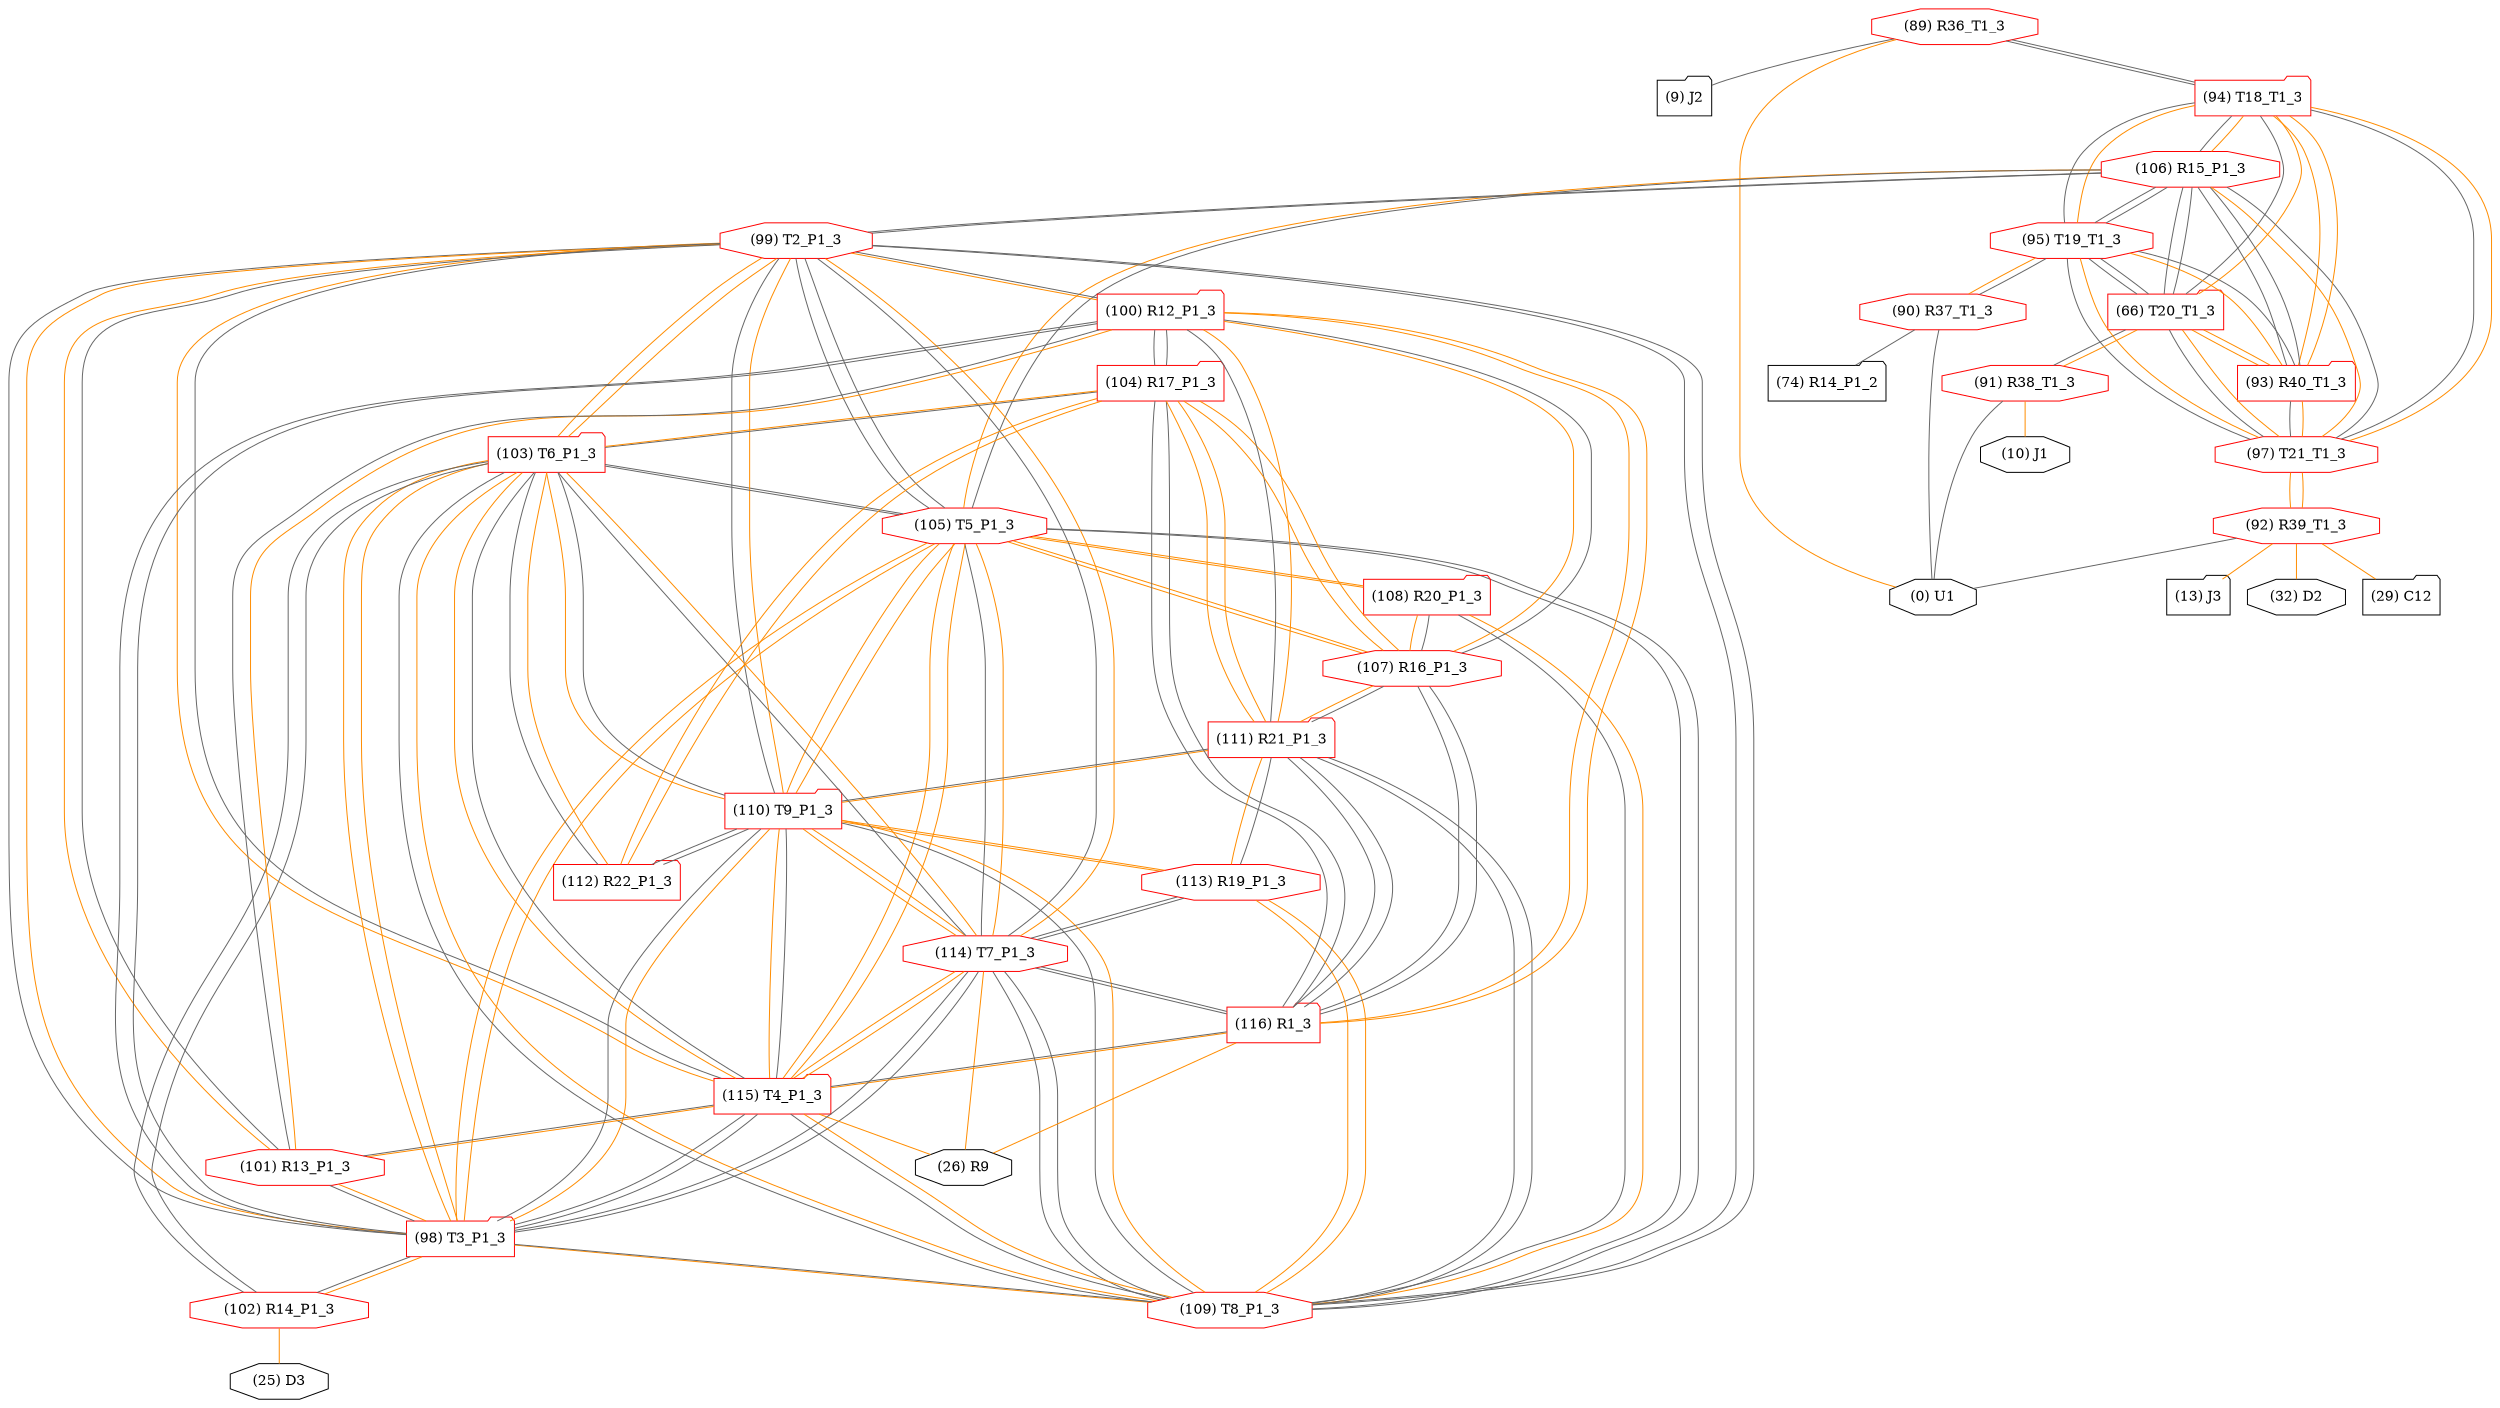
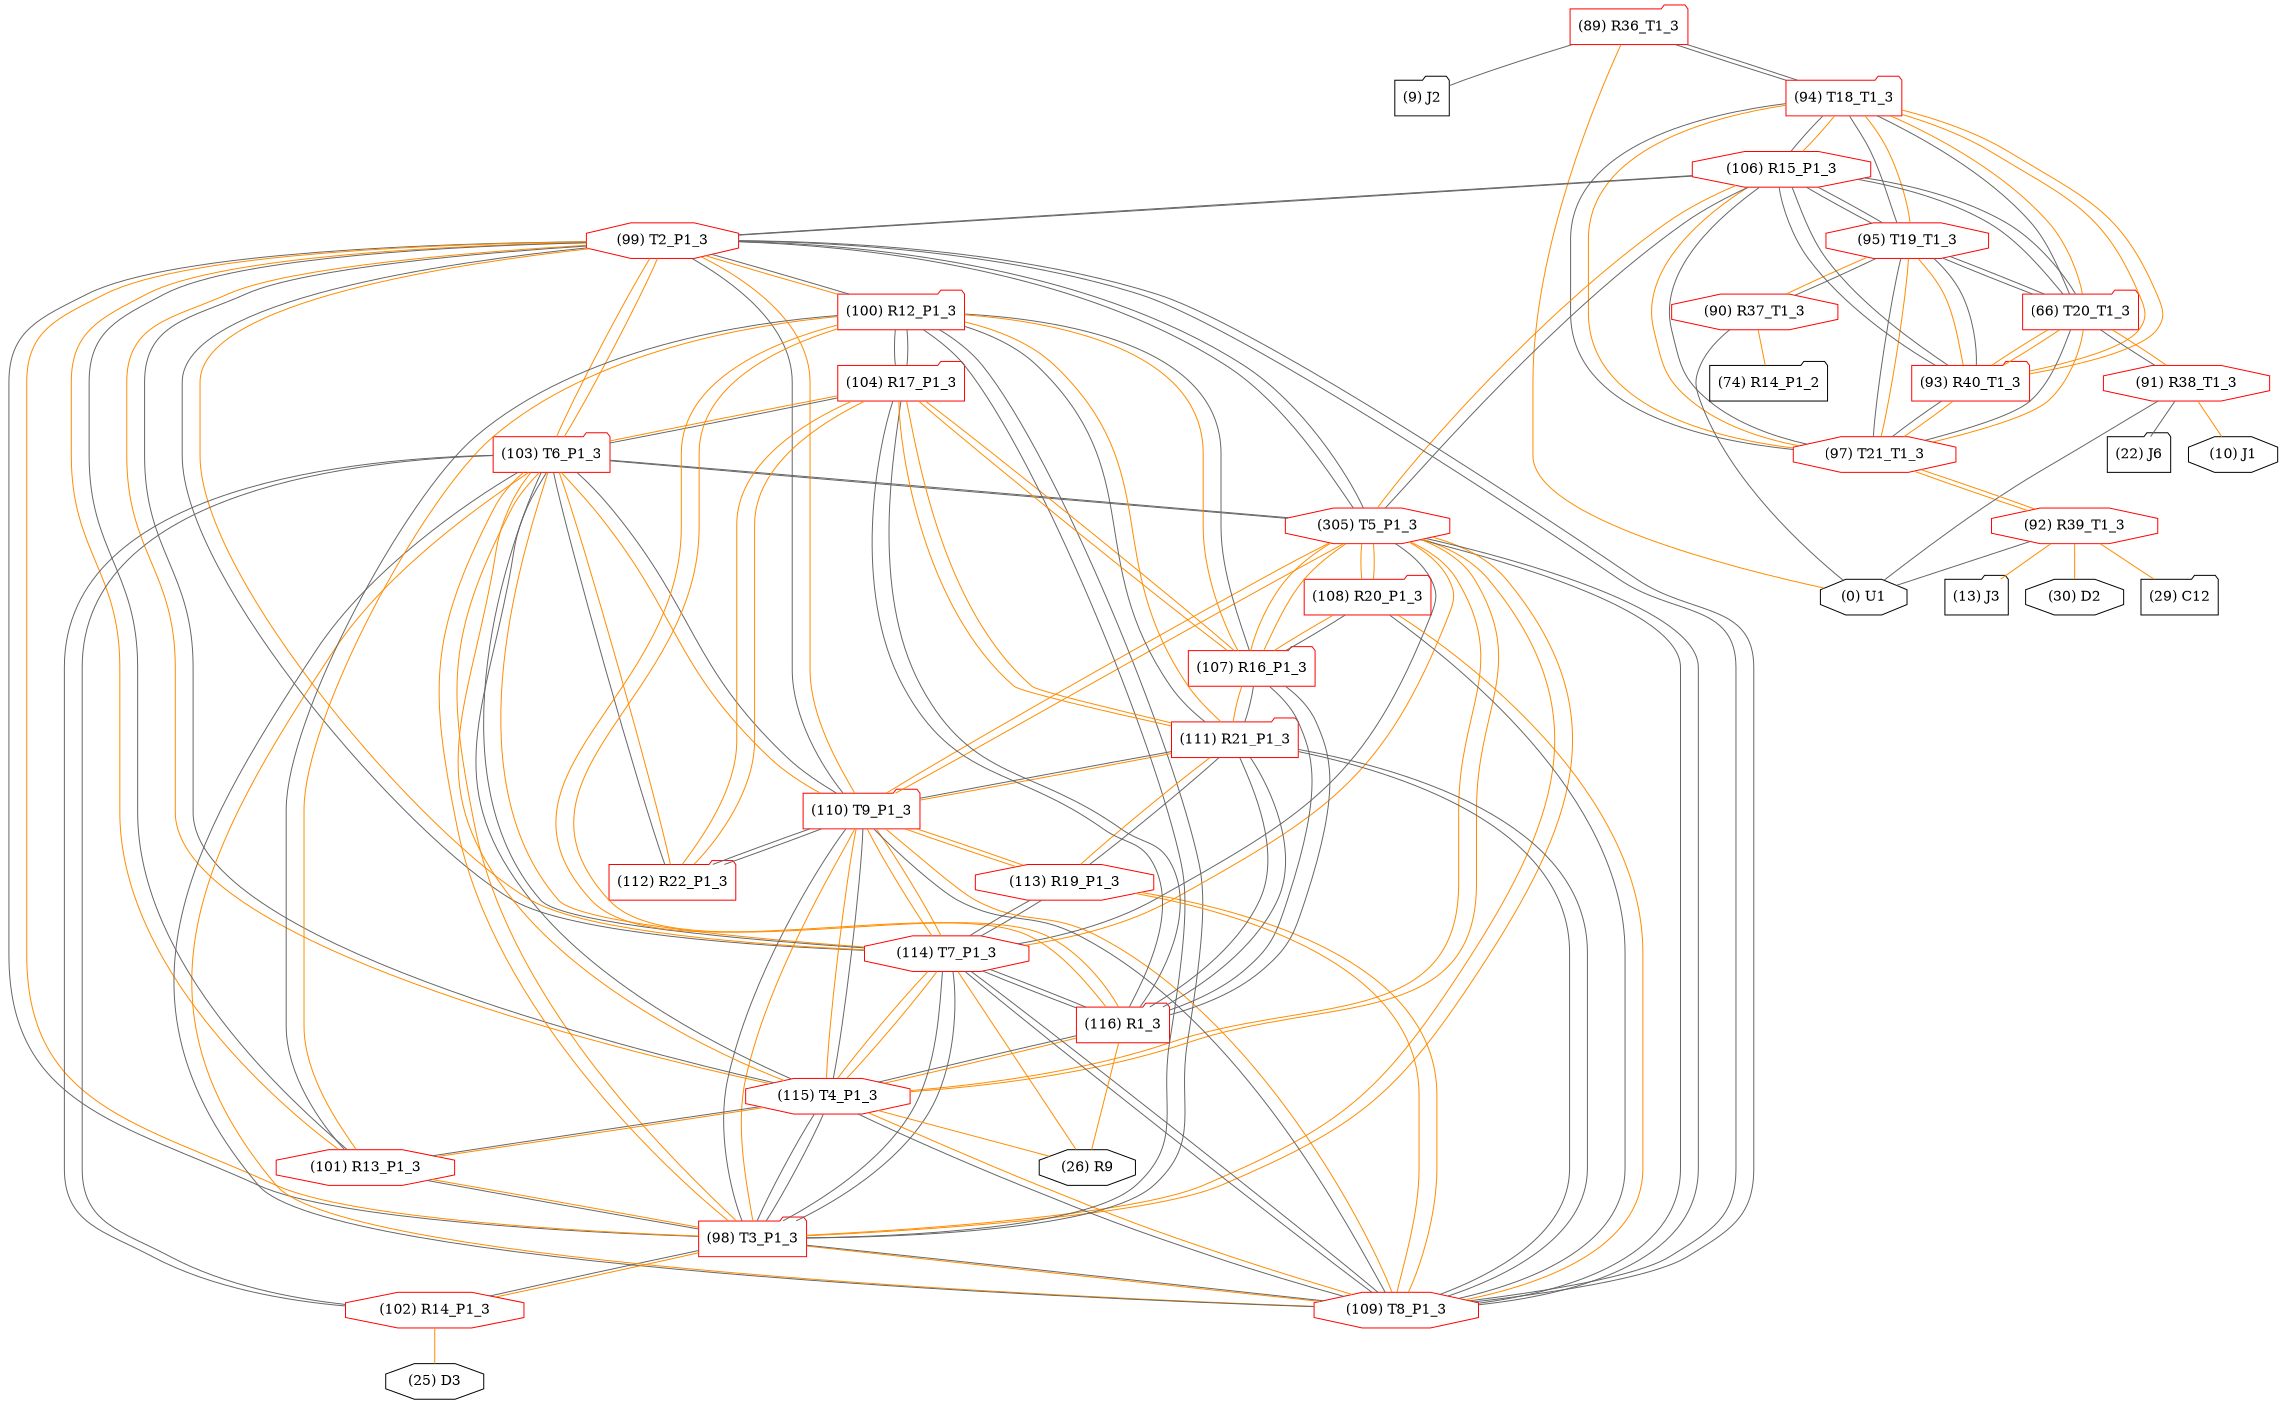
node "(89) R36_T1_3": shape octagon -> folder
edge "(90) R37_T1_3" -- "(74) R14_P1_2": color gray40 -> darkorange
node "(22) J6": added
node "(105) T5_P1_3": label "(105) T5_P1_3" -> "(305) T5_P1_3"
node "(32) D2": label "(32) D2" -> "(30) D2"
node "(107) R16_P1_3": shape octagon -> folder
node "(115) T4_P1_3": shape folder -> octagon
